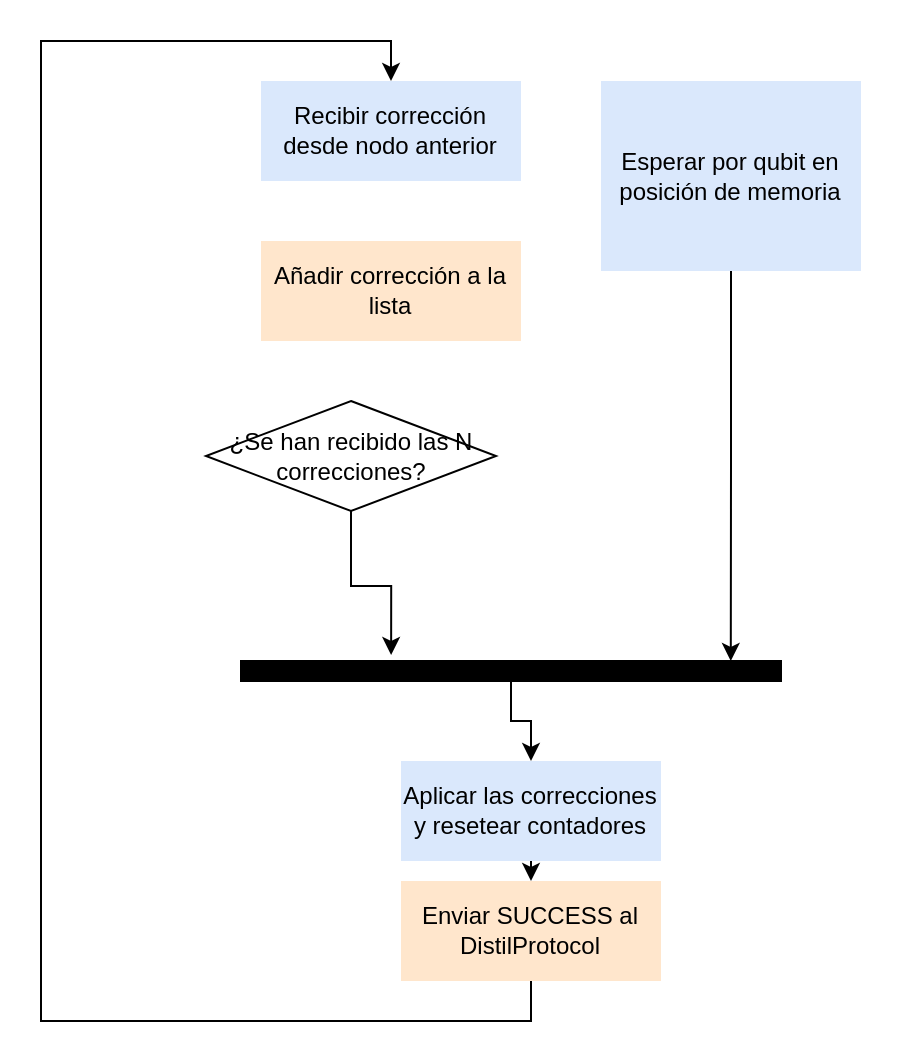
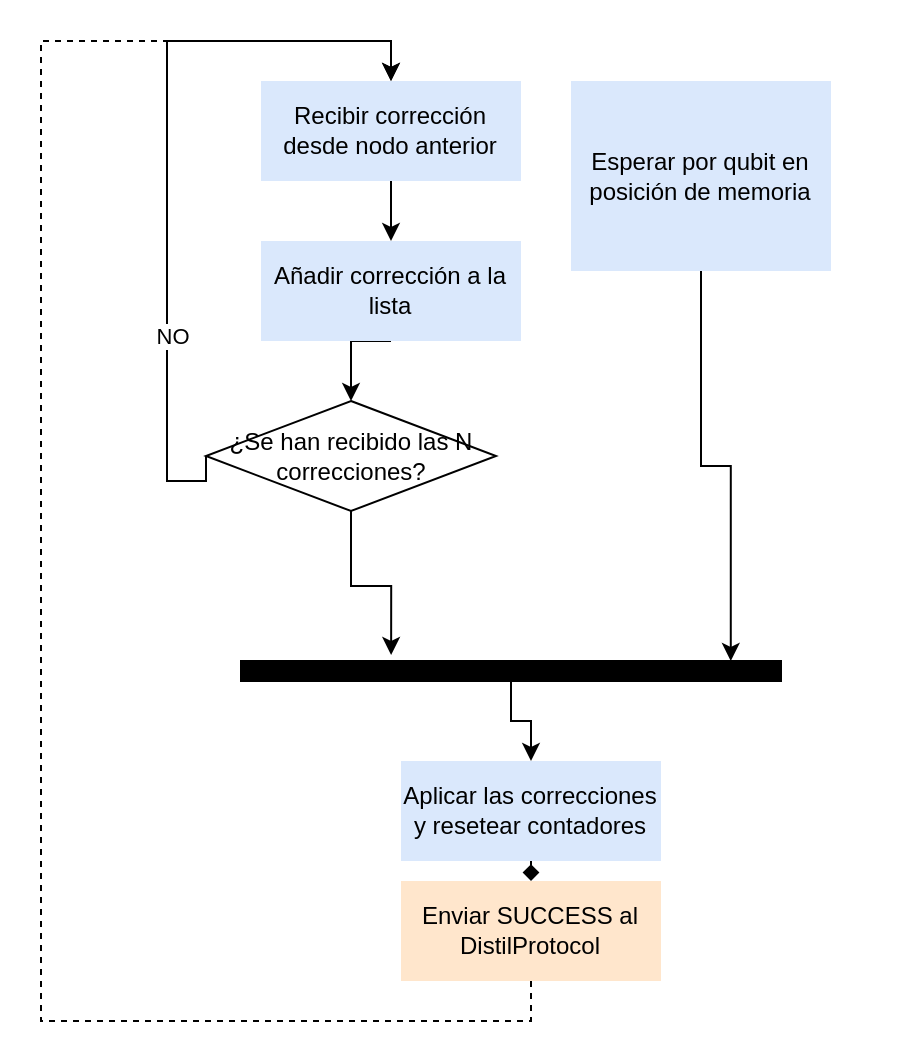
node "Esperar por qubit en posición de memoria": moved (731, 176) -> (701, 176)
edge "Recibir corrección desde nodo anterior" -> "Añadir corrección a la lista": added
node "Añadir corrección a la lista": fillcolor #ffe6cc -> #dae8fc
edge "¿Se han recibido las N correcciones?" -> "Recibir corrección desde nodo anterior": added, label "NO"
edge "Añadir corrección a la lista" -> "¿Se han recibido las N correcciones?": added
edge "Enviar SUCCESS al DistilProtocol" -> "Recibir corrección desde nodo anterior": style solid -> dashed
edge "Aplicar las correcciones y resetear contadores" -> "Enviar SUCCESS al DistilProtocol": arrowhead classic -> diamond
